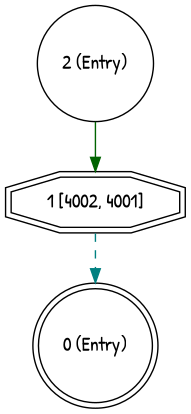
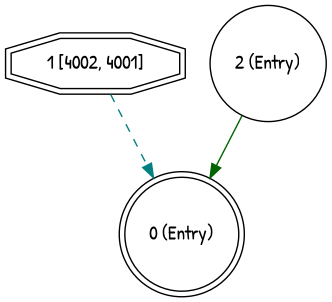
edge "2 (Entry)" -> "1 [4002, 4001]": now "2 (Entry)" -> "0 (Entry)"
